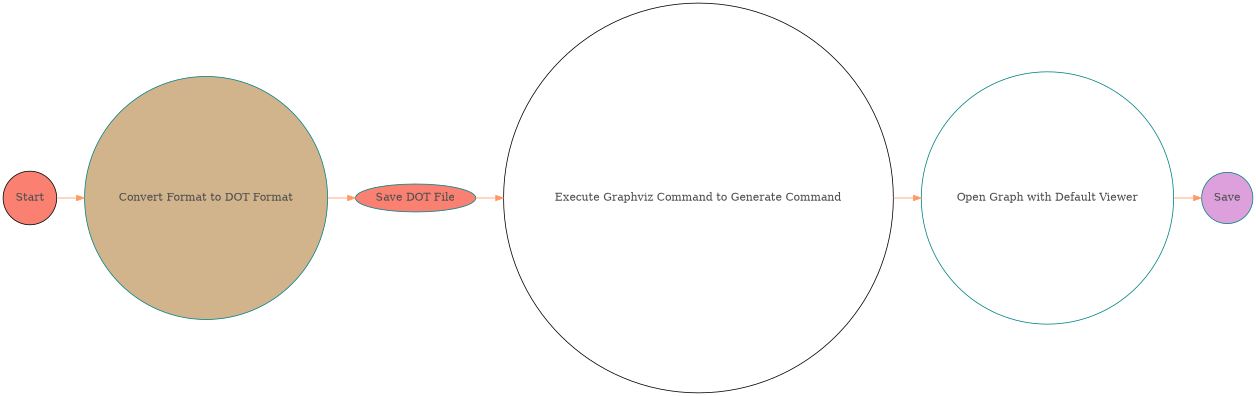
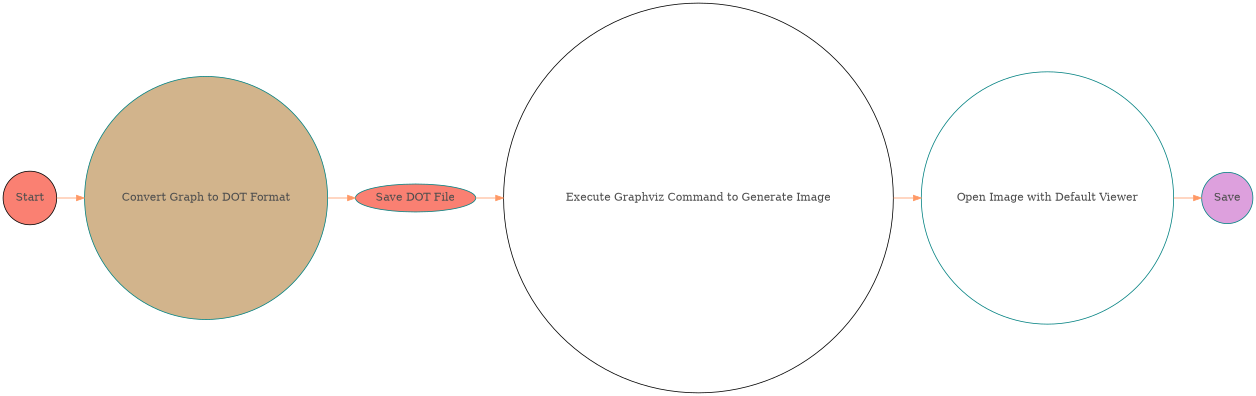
node "Convert Format to DOT Format": label "Convert Format to DOT Format" -> "Convert Graph to DOT Format"
node "Execute Graphviz Command to Generate Command": label "Execute Graphviz Command to Generate Command" -> "Execute Graphviz Command to Generate Image"
node "Open Graph with Default Viewer": label "Open Graph with Default Viewer" -> "Open Image with Default Viewer"
